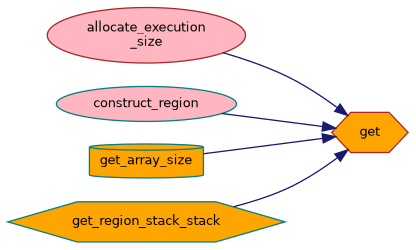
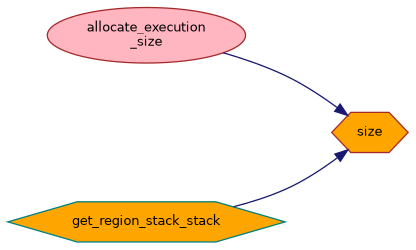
node "construct_region": removed
node "get": label "get" -> "size"
node "get_array_size": removed
